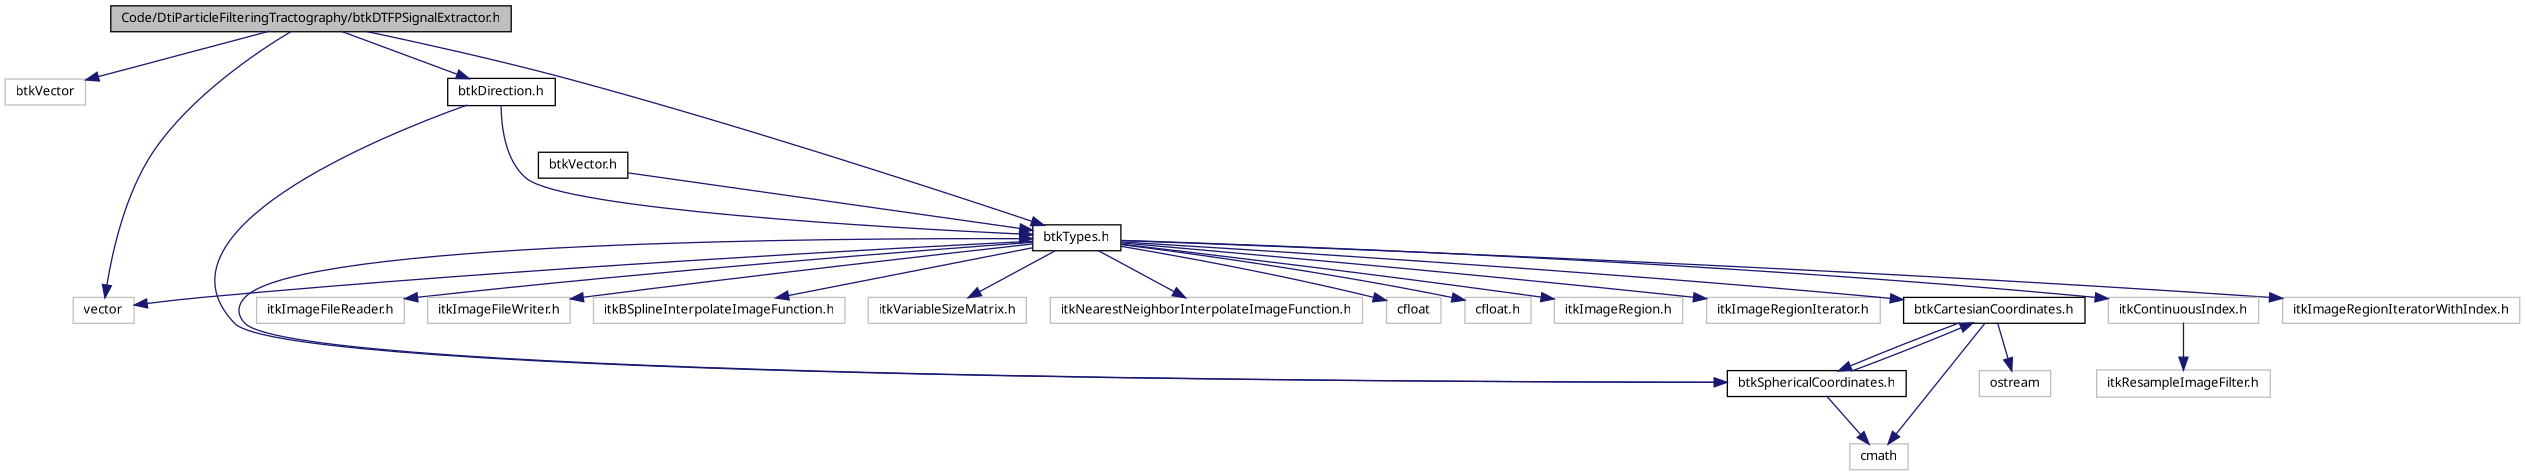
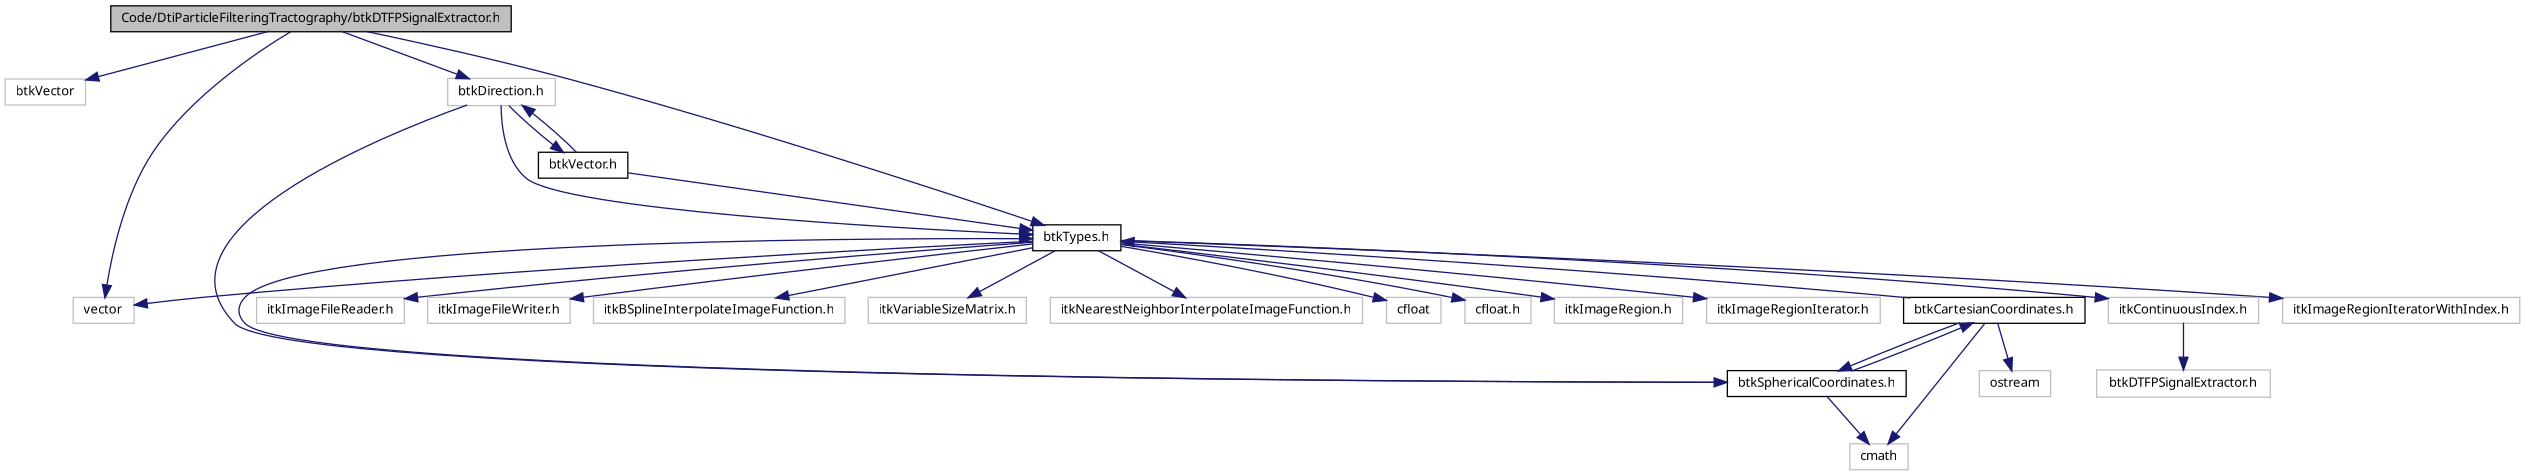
node "btkDirection.h": color black -> grey75
edge "btkDirection.h" -> "btkVector.h": added
edge "btkVector.h" -> "btkDirection.h": added
edge "btkTypes.h" -> "btkCartesianCoordinates.h": reversed
node "itkResampleImageFilter.h": label "itkResampleImageFilter.h" -> "btkDTFPSignalExtractor.h"
